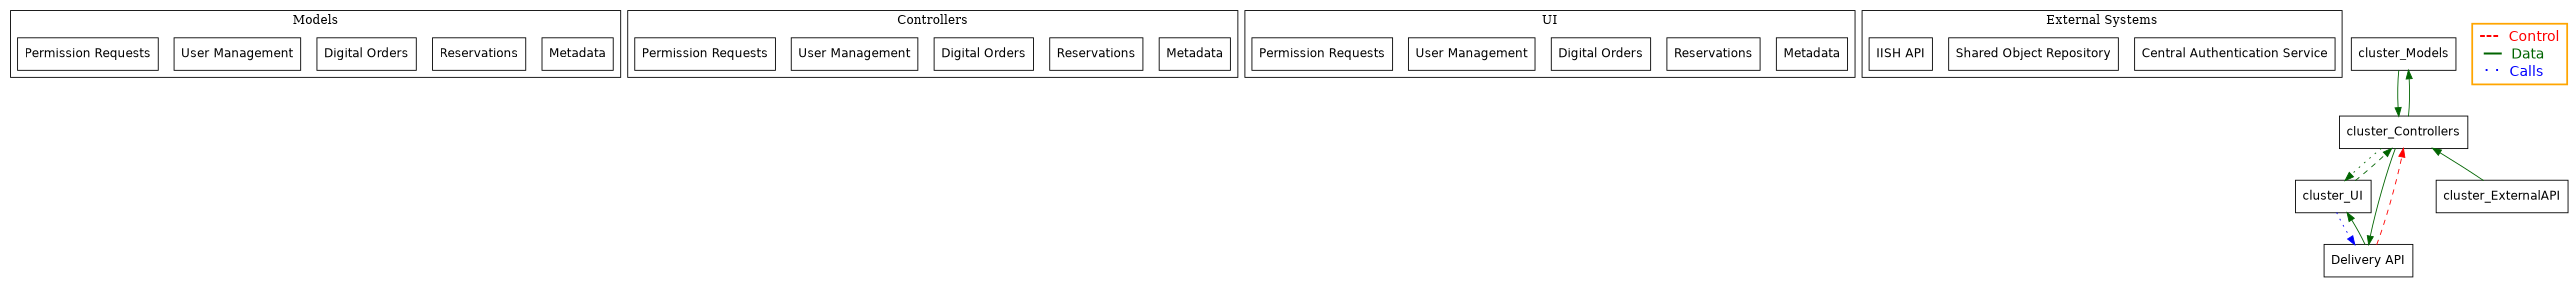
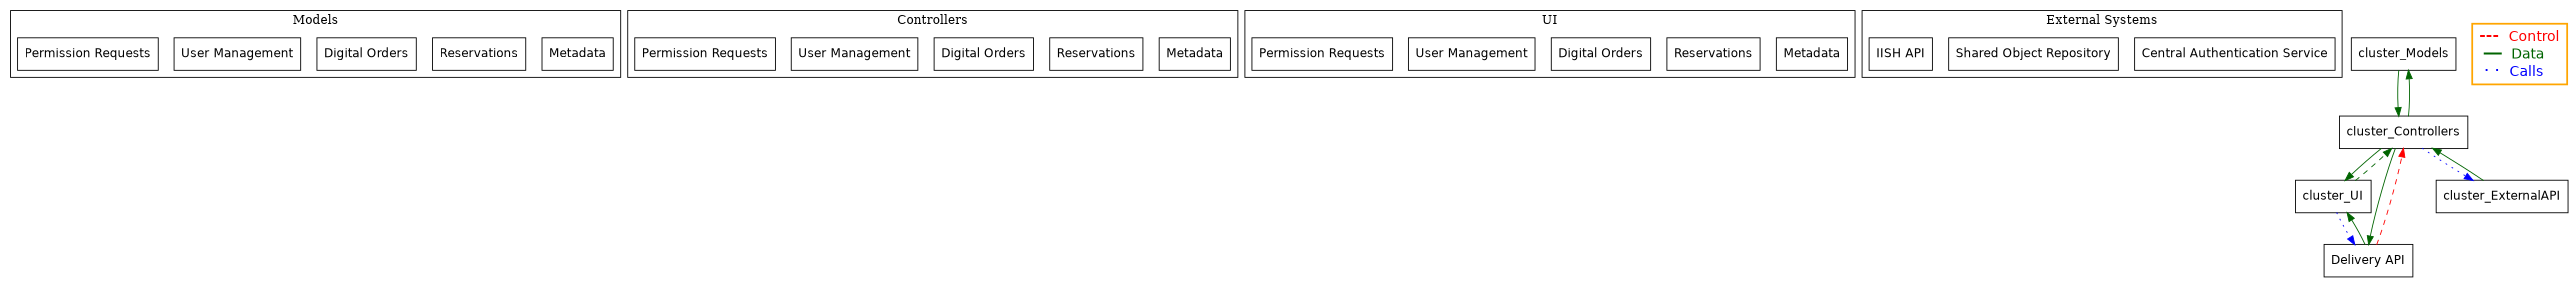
edge "cluster_Controllers" -> "cluster_UI": style dotted -> solid
edge "cluster_Controllers" -> "cluster_ExternalAPI": added
